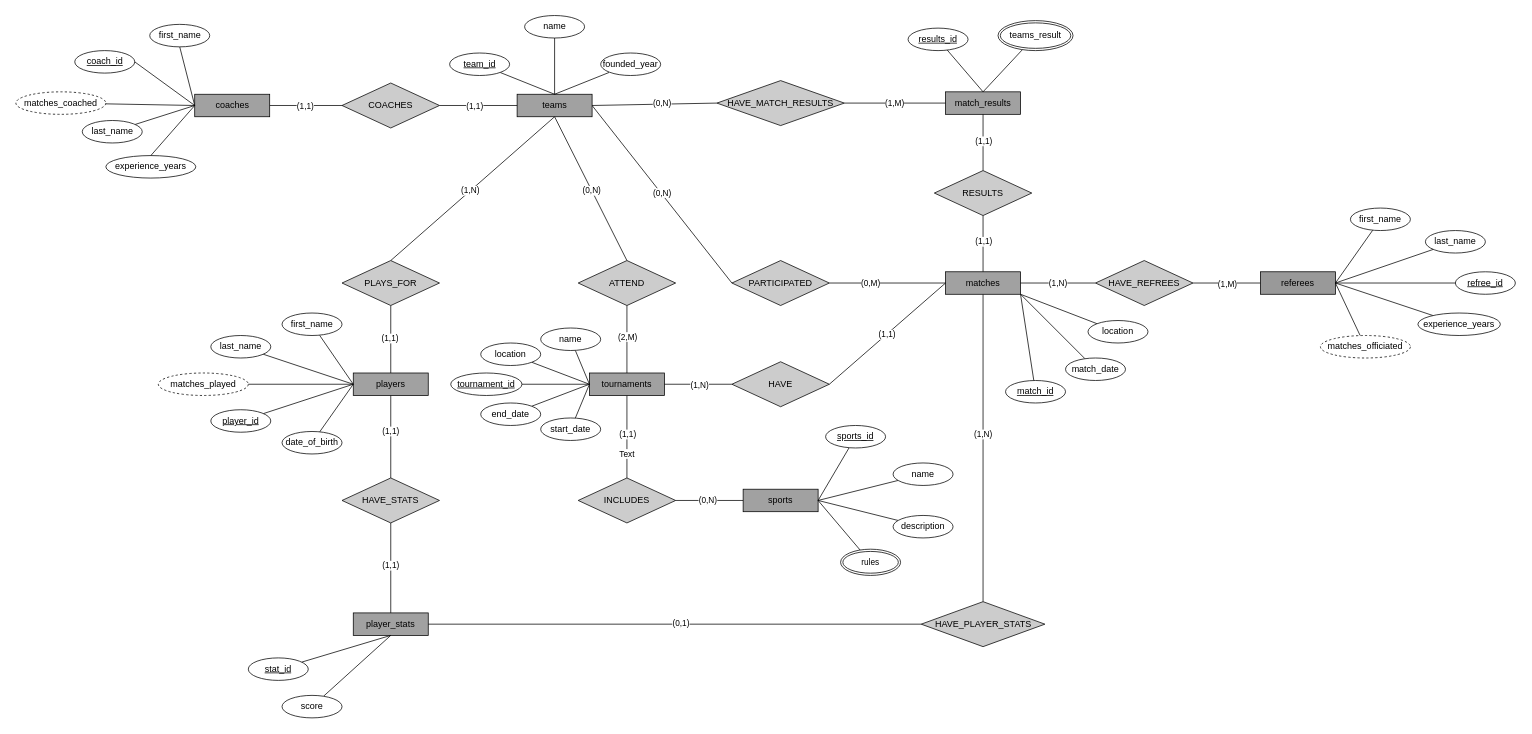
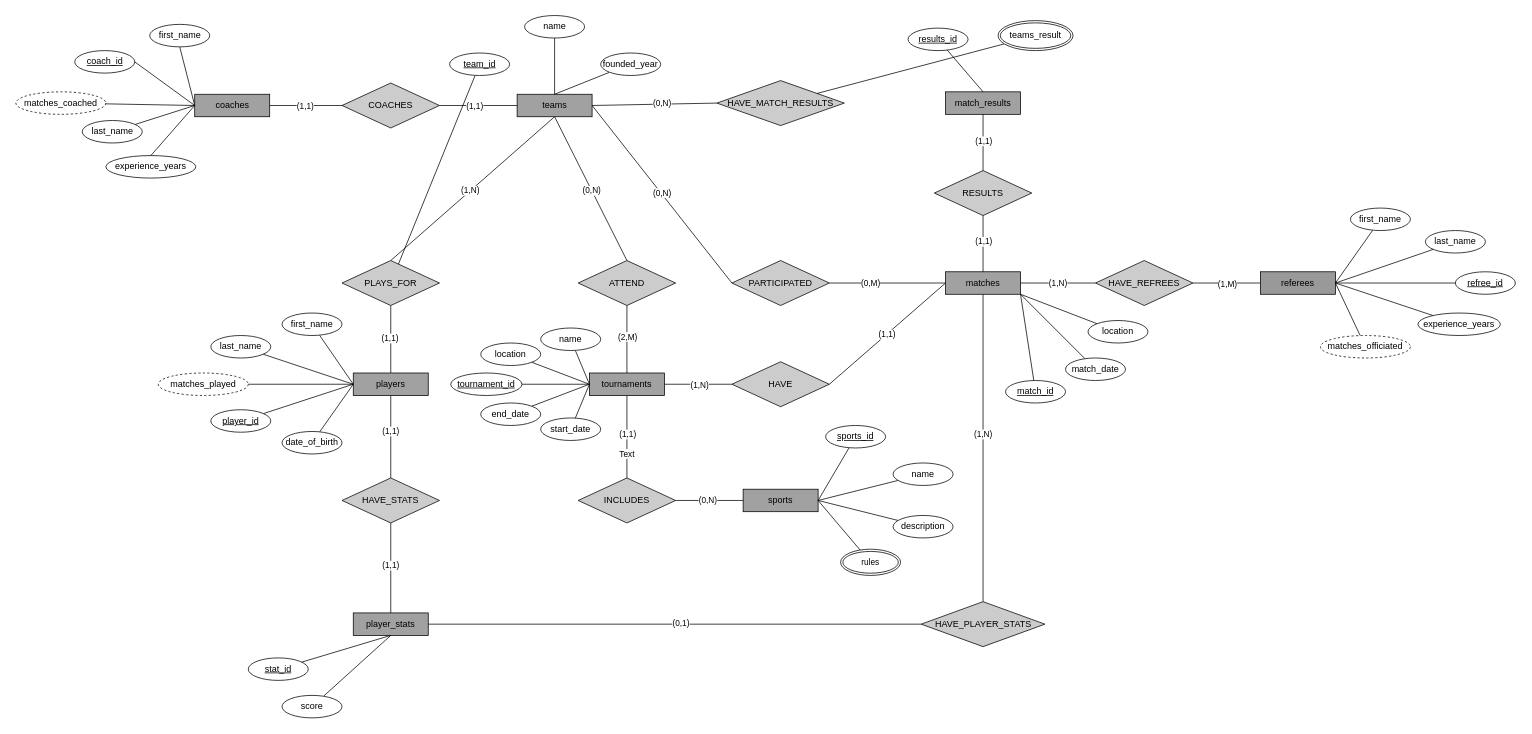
edge "teams_result" -- "match_results": now "teams_result" -- "HAVE_MATCH_RESULTS"
edge "team_id" -- "teams": now "team_id" -- "PLAYS_FOR"
edge "HAVE_MATCH_RESULTS" -- "match_results": removed, label "(1,M)"
